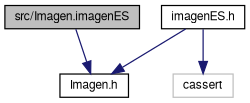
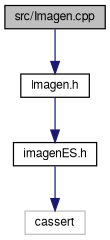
node "src/Imagen.imagenES": label "src/Imagen.imagenES" -> "src/Imagen.cpp"
edge "imagenES.h" -> "Imagen.h": reversed
